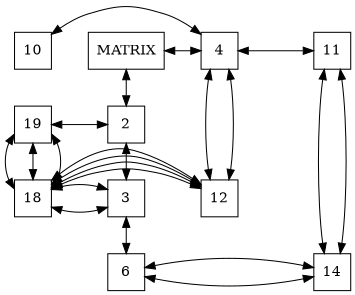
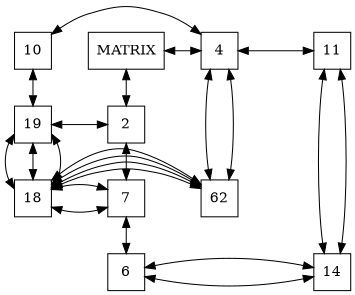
edge "10" -- "19": added
node "3": label "3" -> "7"
node "12": label "12" -> "62"
